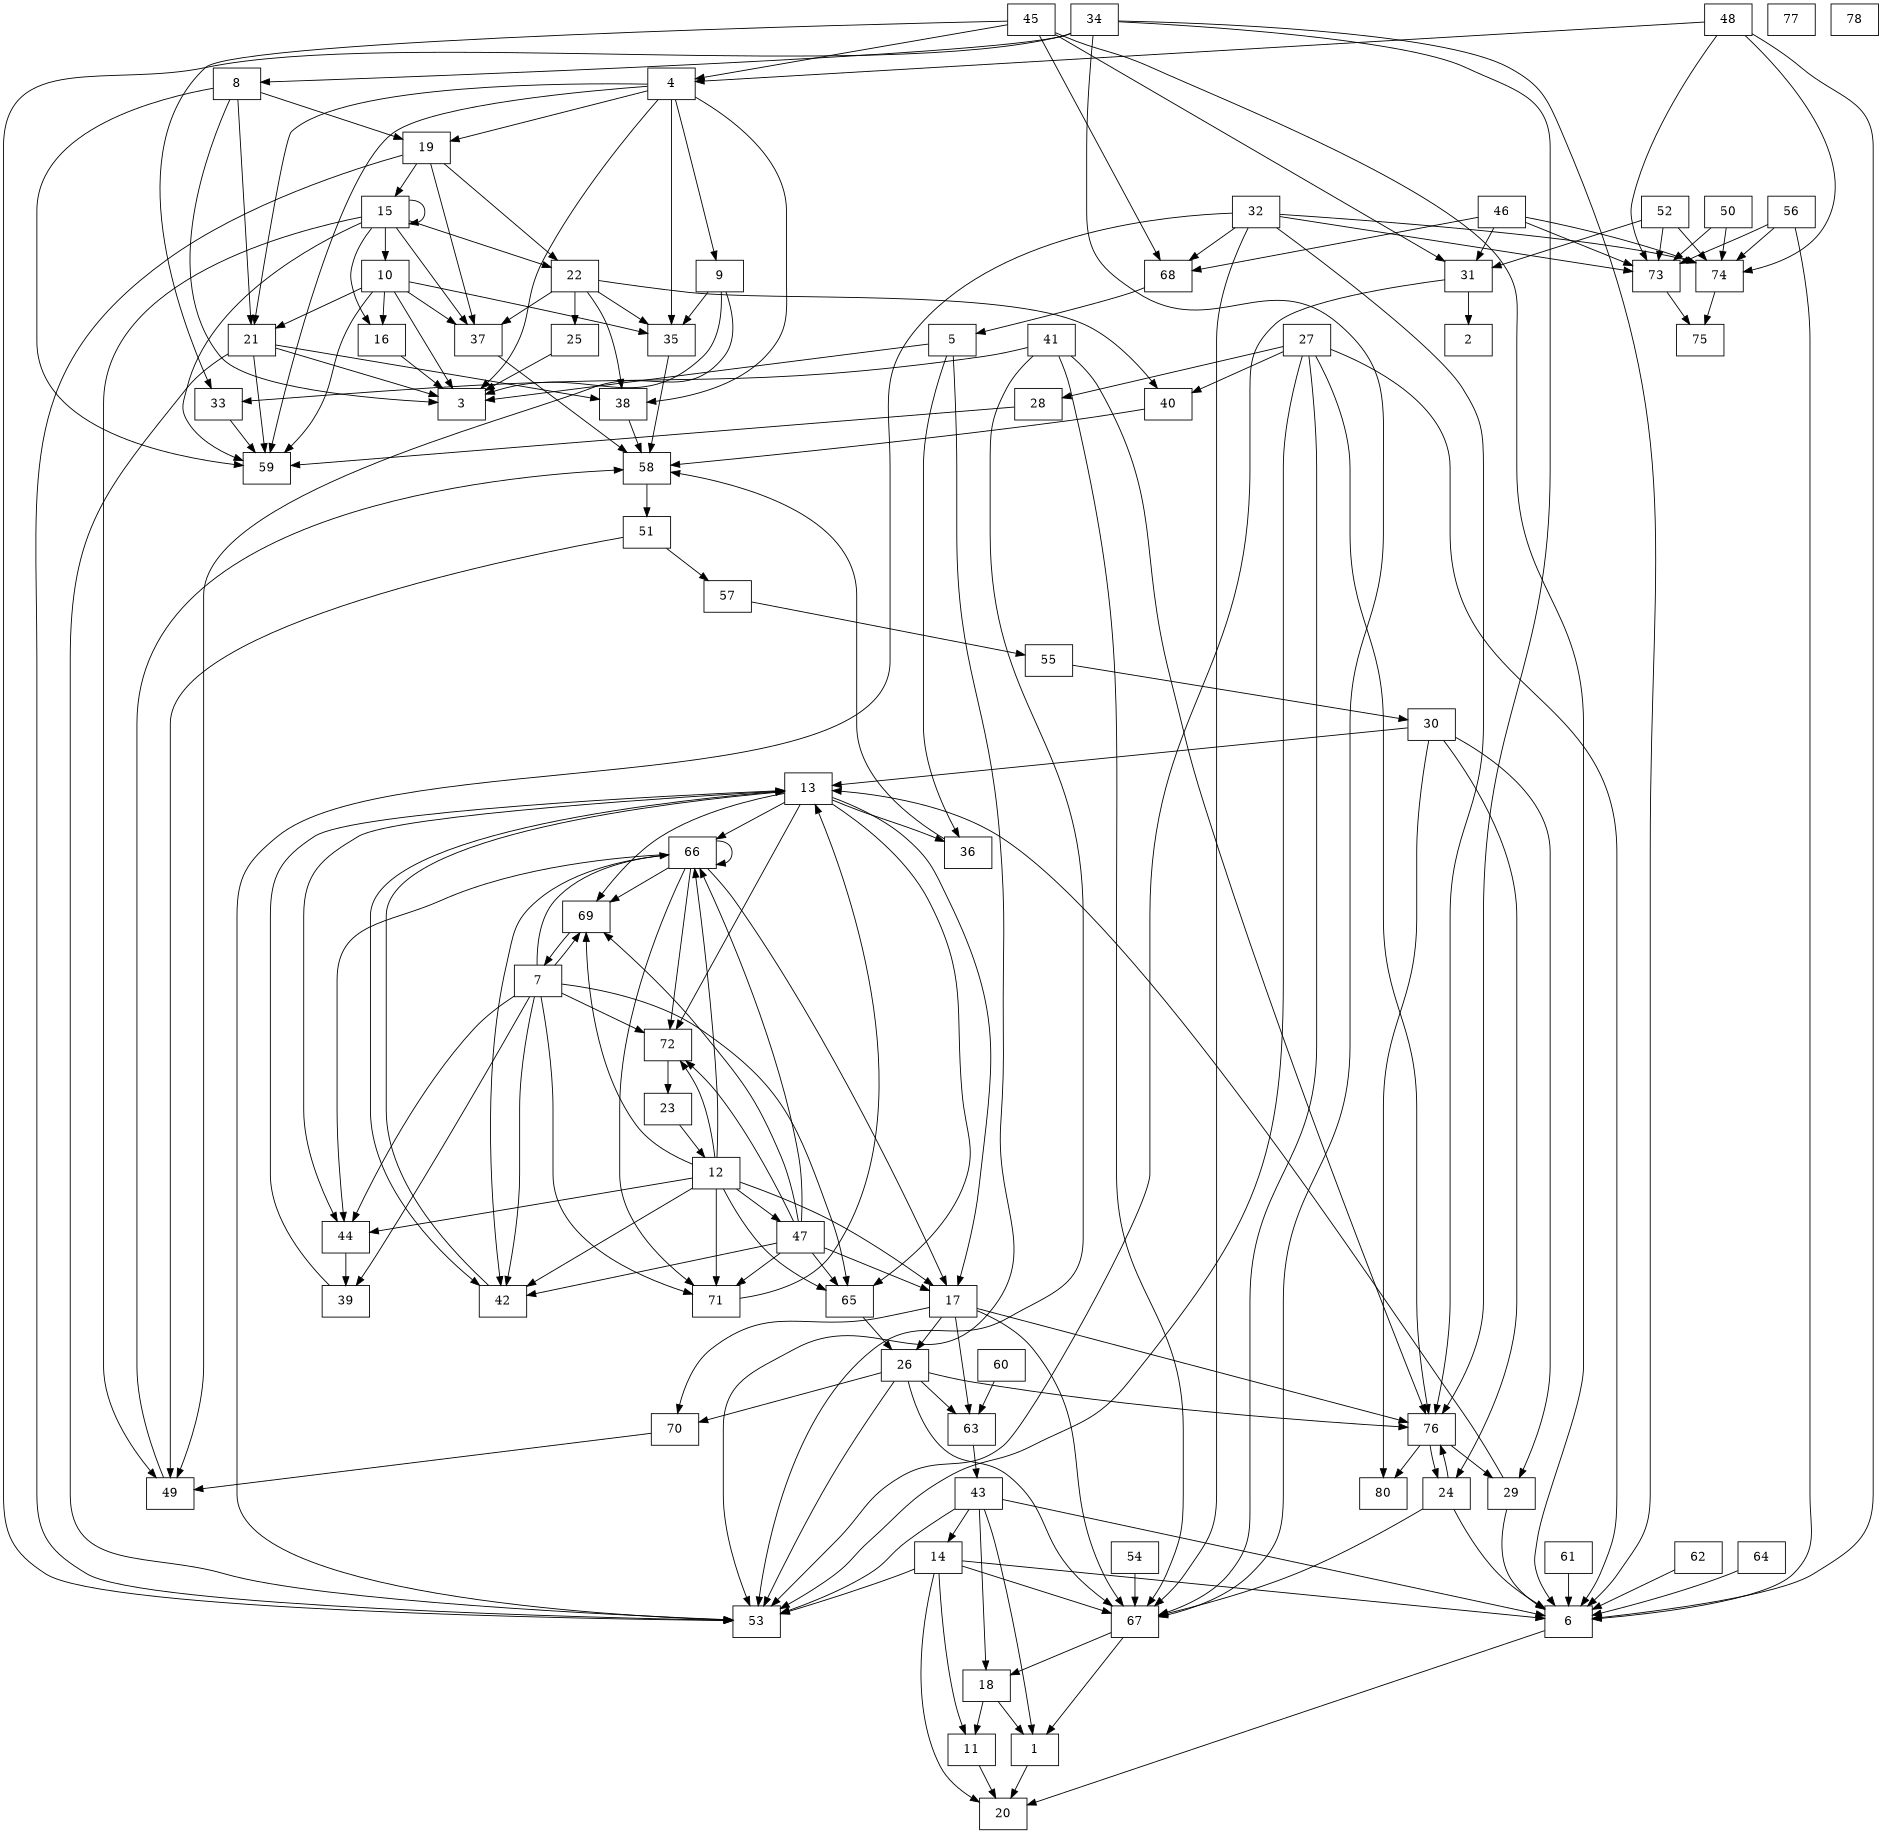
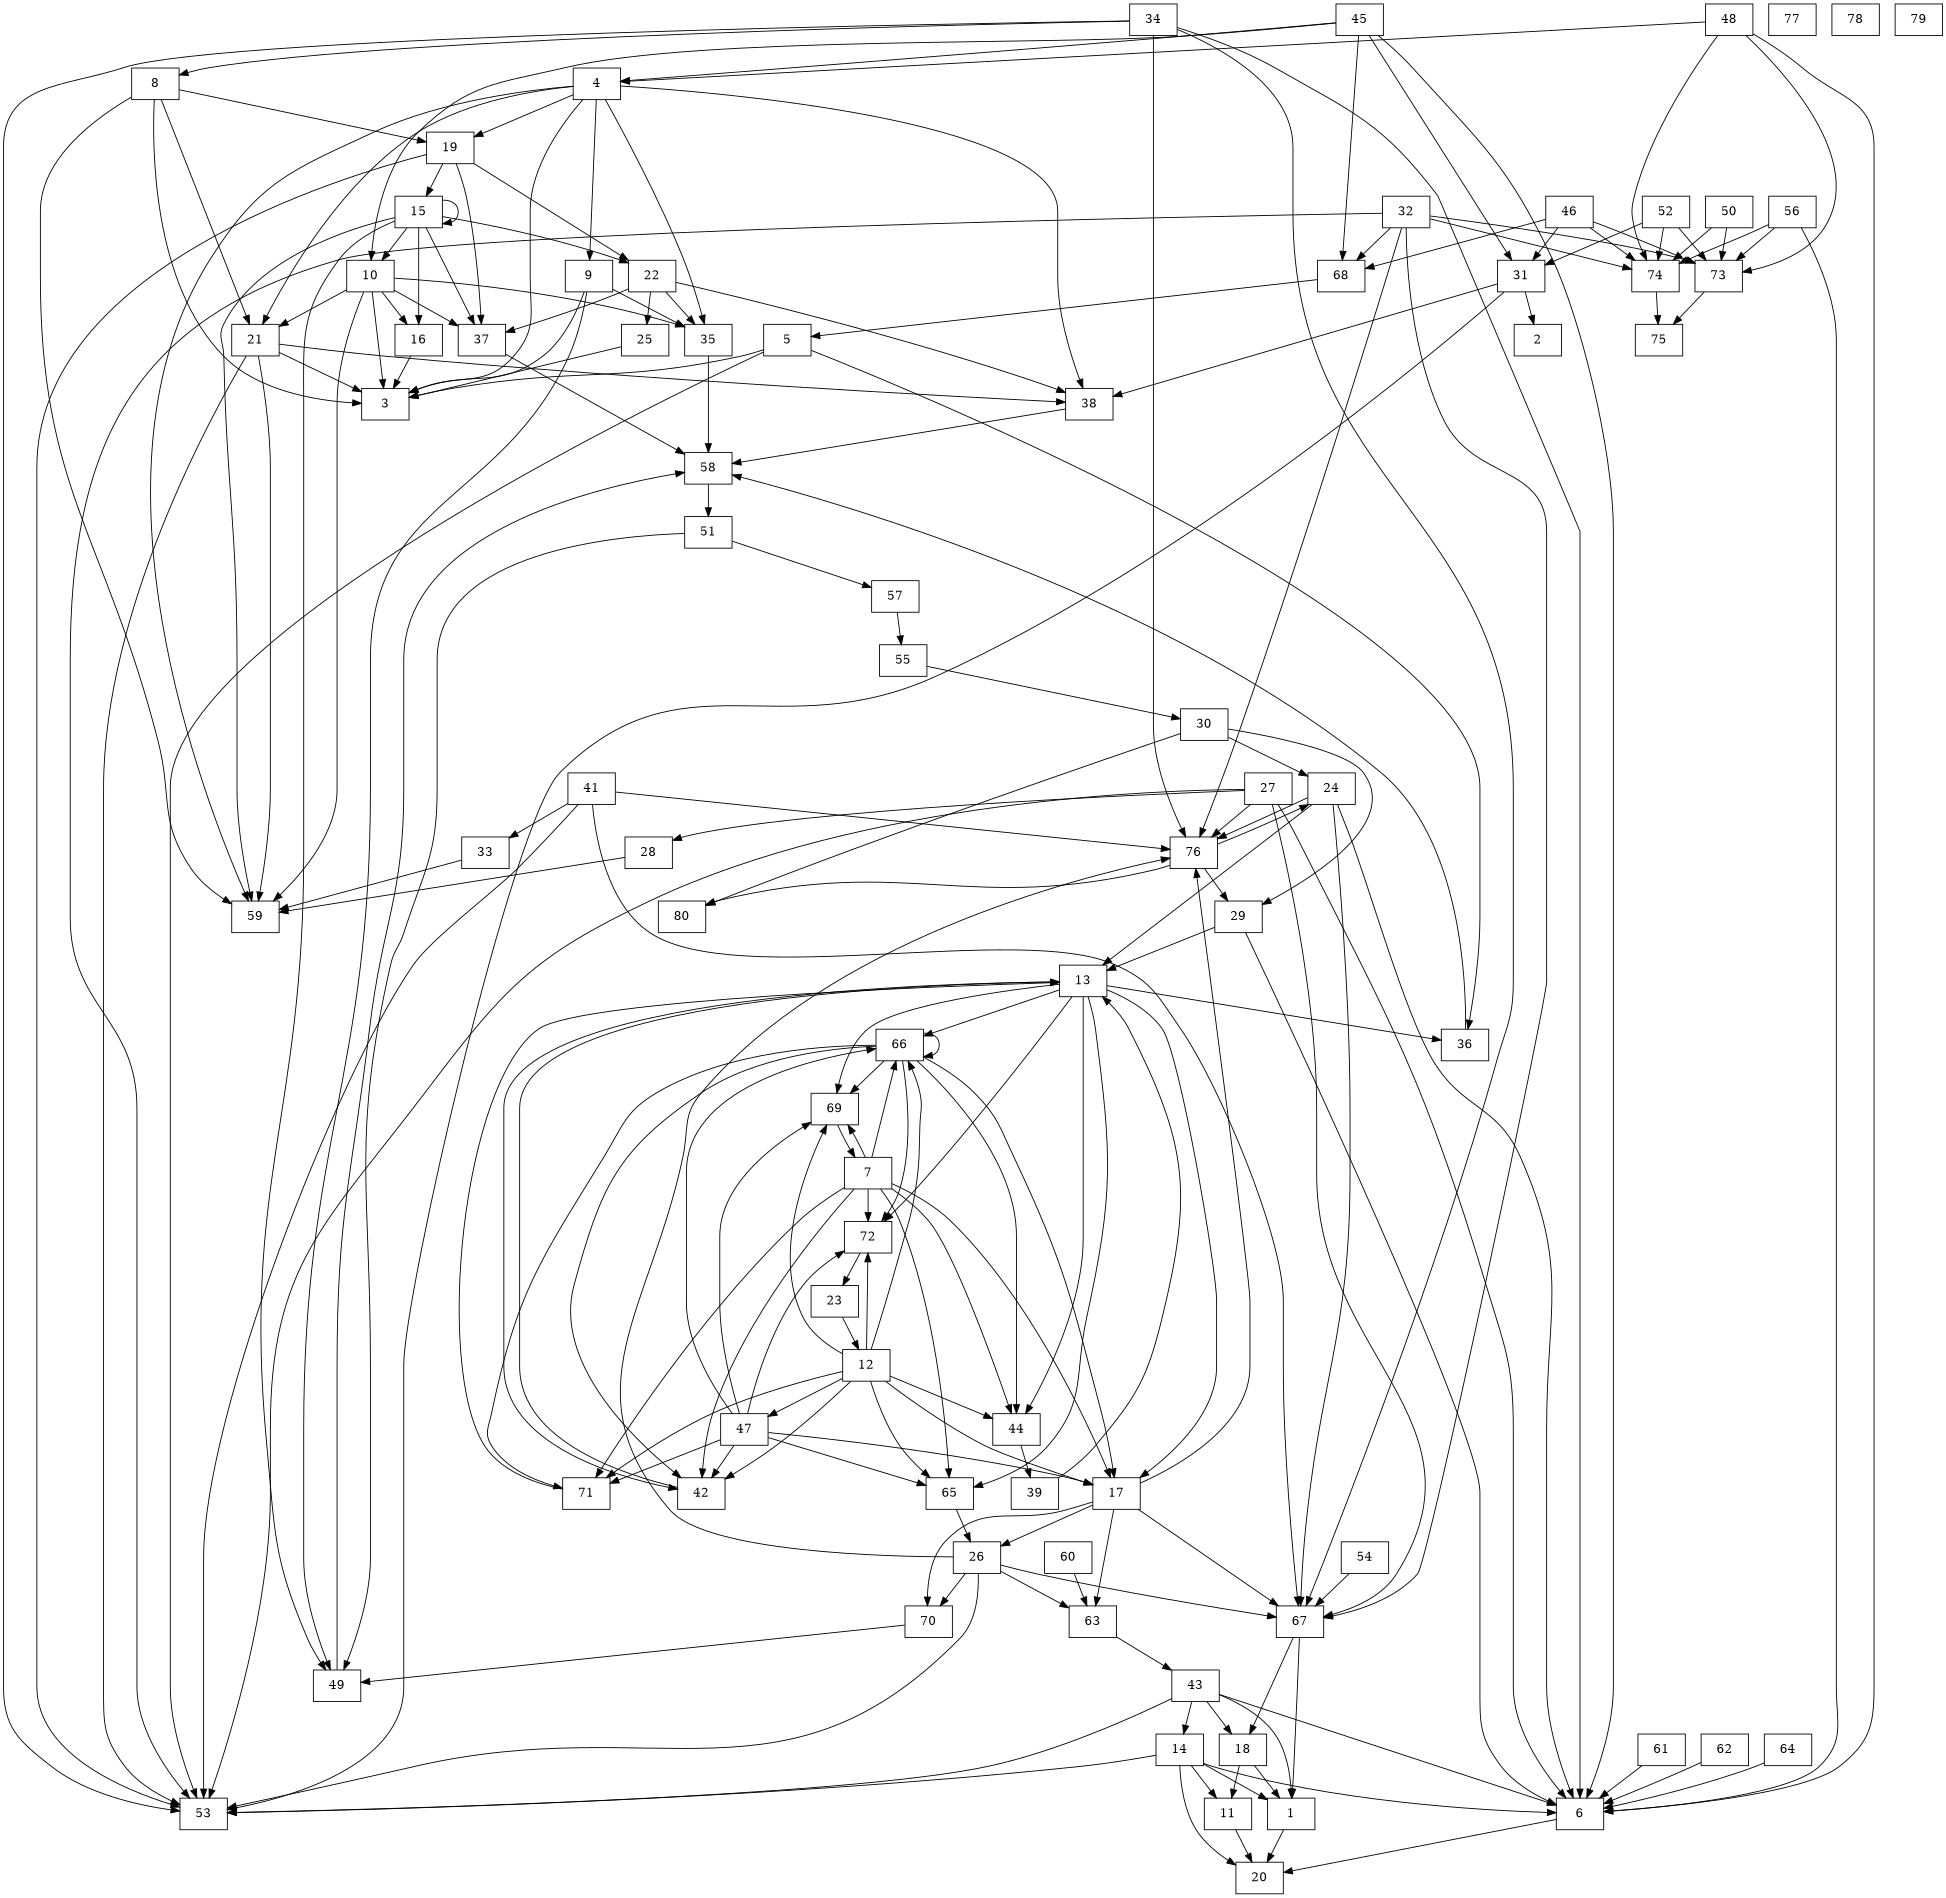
node "79": added
edge "45" -> "33": now "45" -> "10"
edge "31" -> "38": added
node "40": removed
edge "30" -> "13": now "24" -> "13"
edge "7" -> "39": now "7" -> "17"
edge "14" -> "67": now "14" -> "1"
